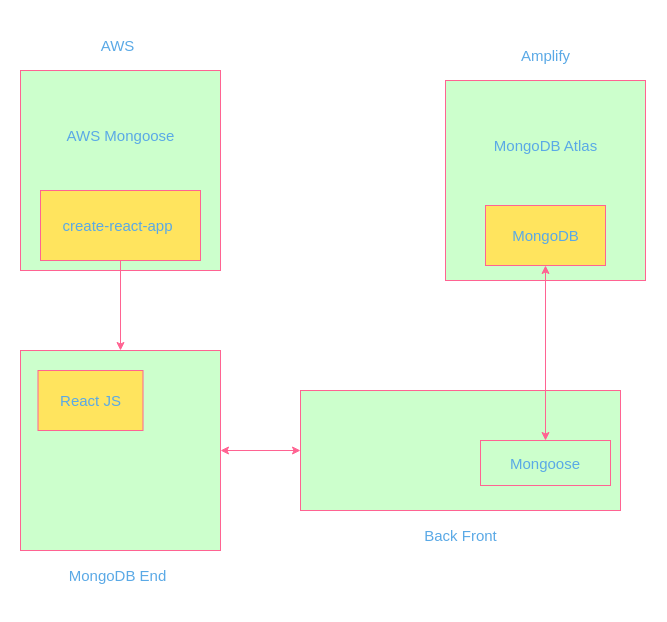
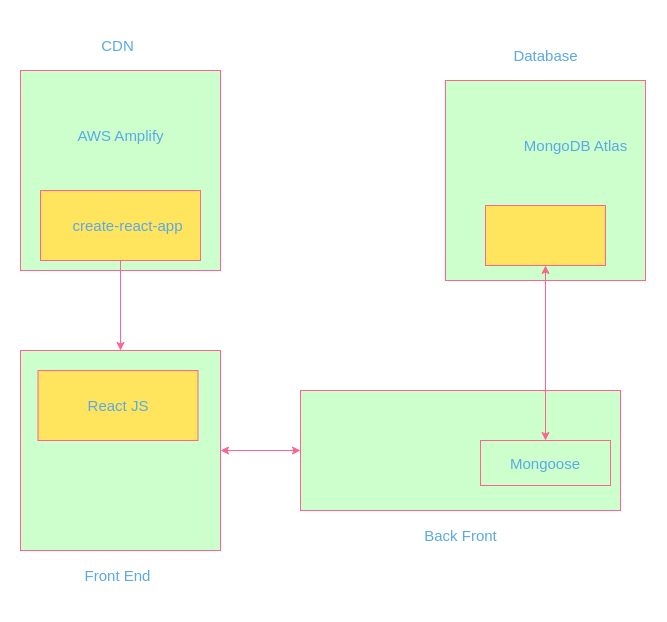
node "AWS": label "AWS" -> "CDN"
node "Amplify": label "Amplify" -> "Database"
node "AWS Mongoose": label "AWS Mongoose" -> "AWS Amplify"
node "MongoDB Atlas": moved (546, 146) -> (576, 146)
node "create-react-app": moved (118, 226) -> (128, 226)
node "MongoDB": removed
node "React JS": size 105x60 -> 160x70
node "MongoDB End": label "MongoDB End" -> "Front End"
